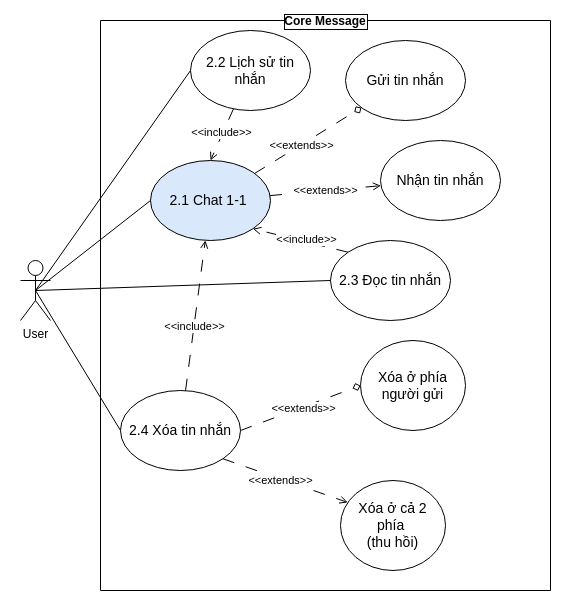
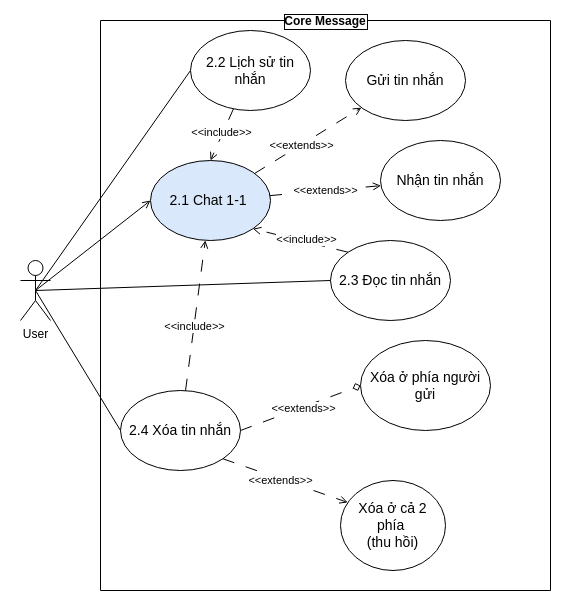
edge "2.1 Chat 1-1" -> "Gửi tin nhắn": arrowhead diamond -> open
edge "2.1 Chat 1-1" -- "User": arrowhead none -> open
node "Xóa ở phía người gửi": size 105x90 -> 130x90
